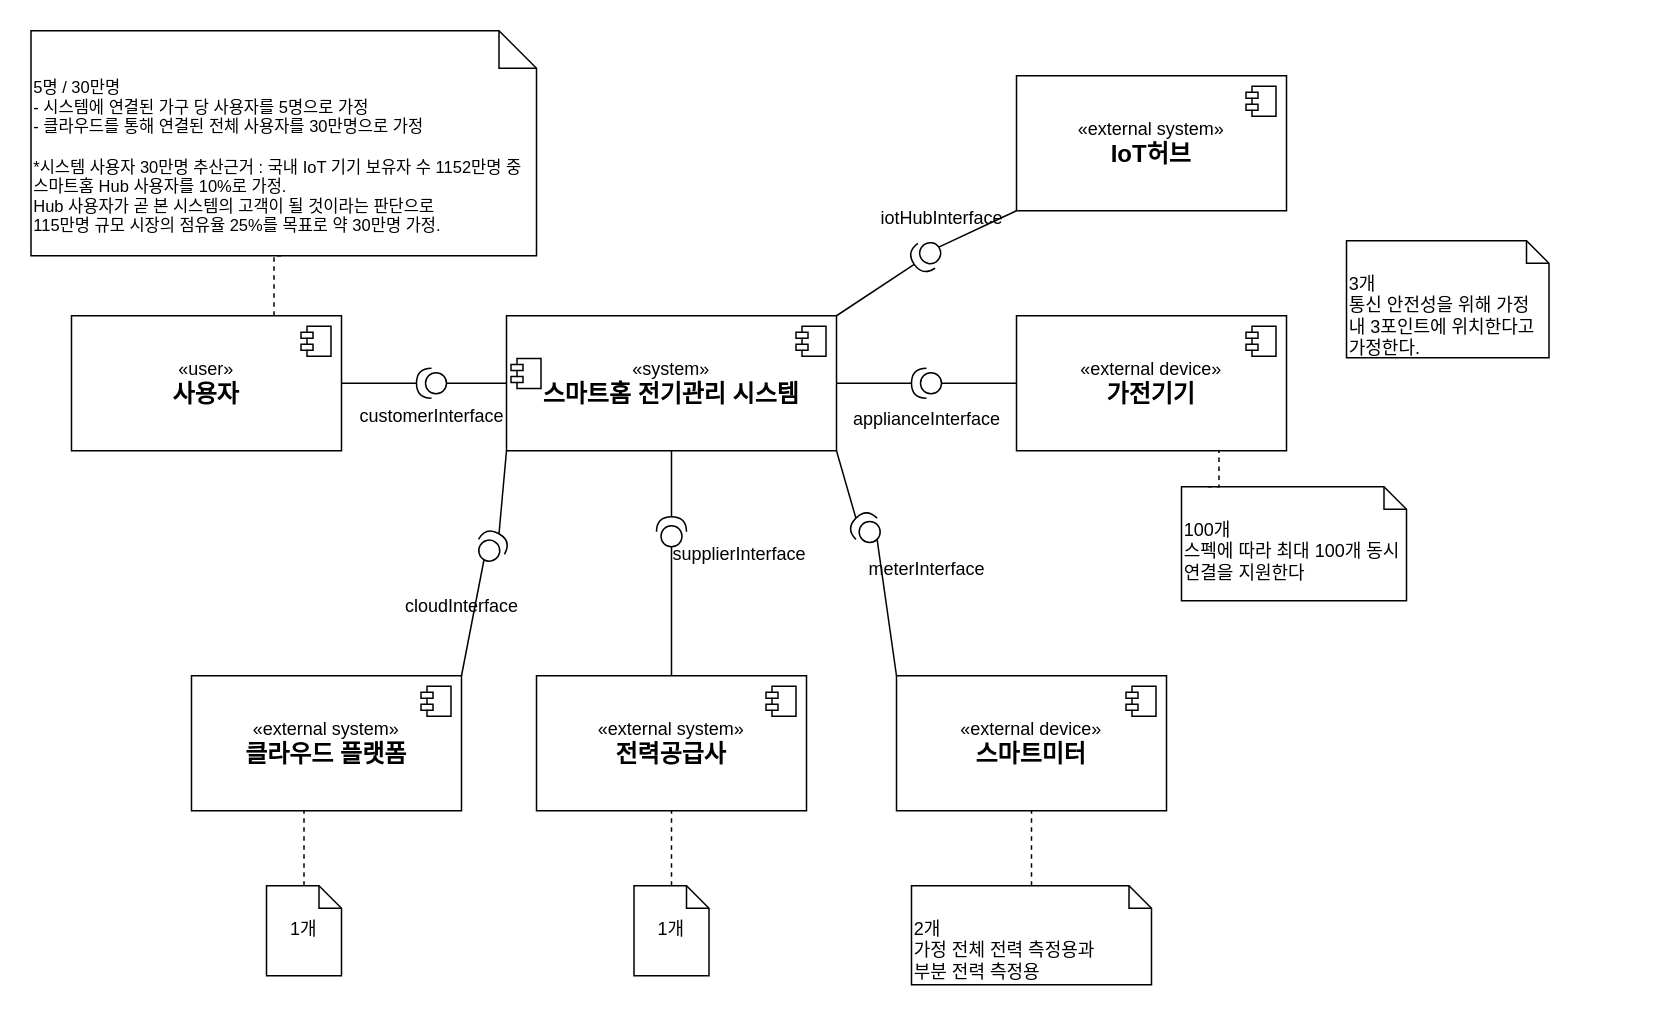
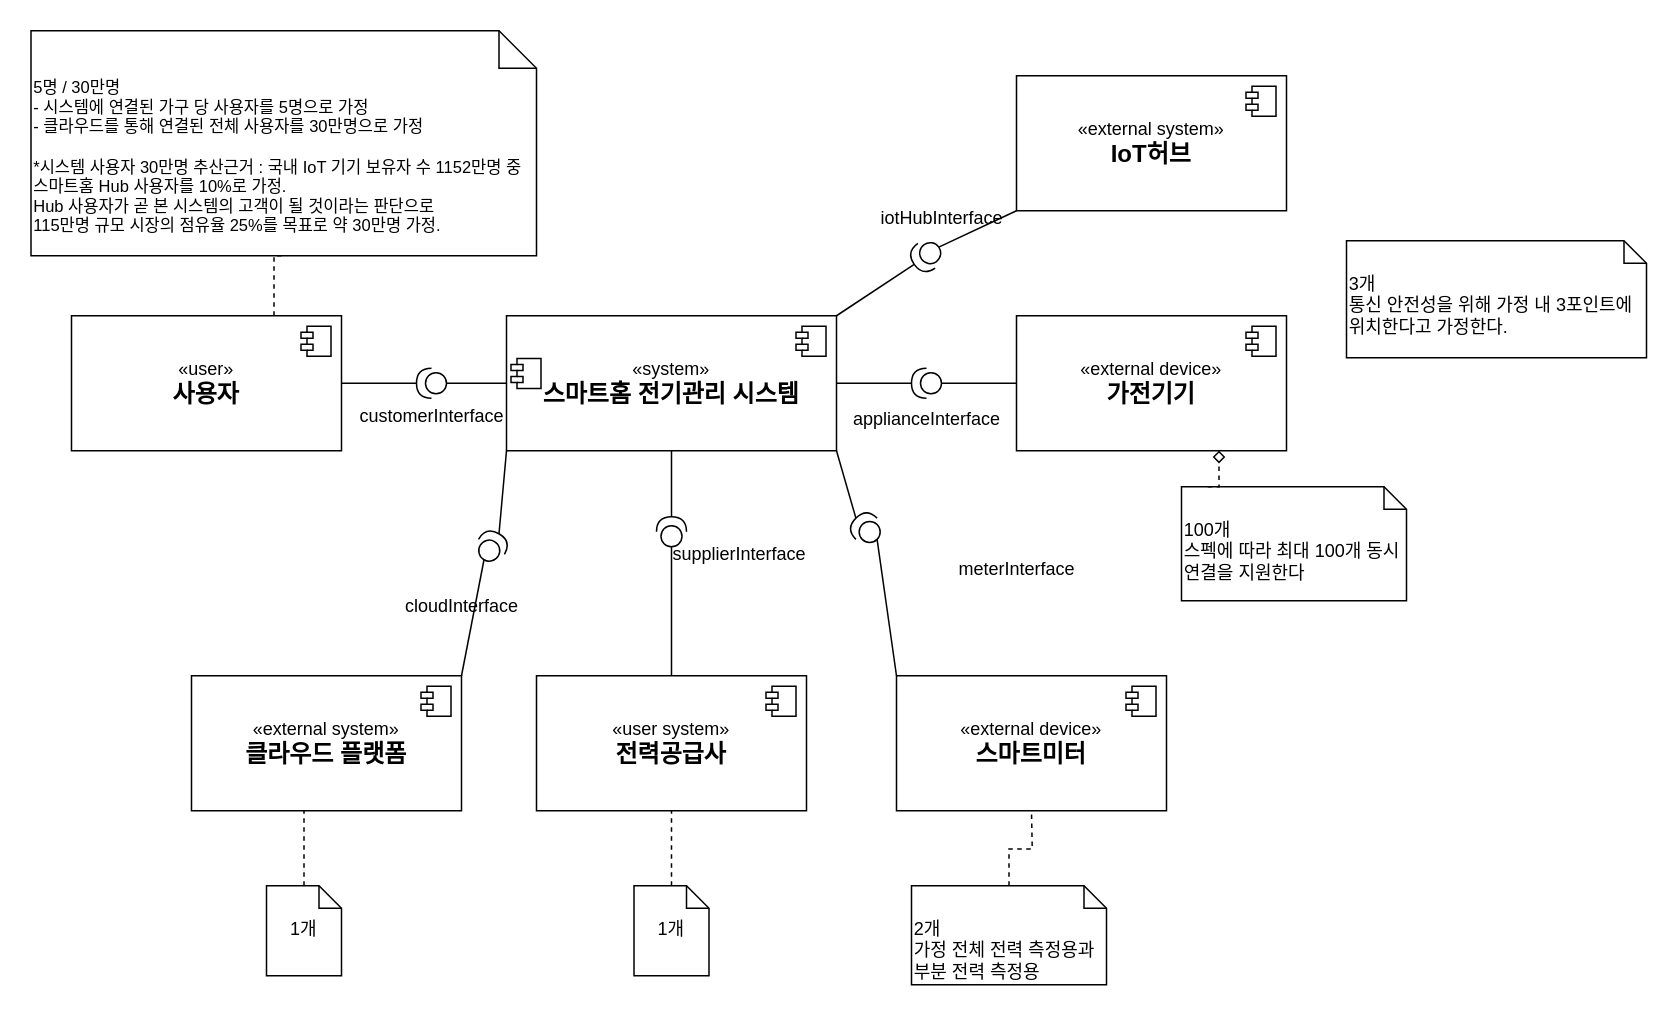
node "3개 통신 안전성을 위해 가정 내 3포인트에 위치한다고 가정한다.": size 203x117 -> 300x117
edge "«external device» 가전기기" -- "100개 스펙에 따라 최대 100개 동시 연결을 지원한다": arrowhead none -> diamond
node "meterInterface": moved (926, 569) -> (1016, 569)
node "«external system» 전력공급사": label "«external system» 전력공급사" -> "«user system» 전력공급사"
node "2개 가정 전체 전력 측정용과 부분 전력 측정용": size 240x99 -> 195x99
